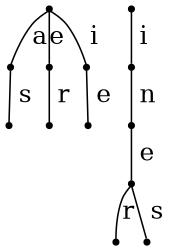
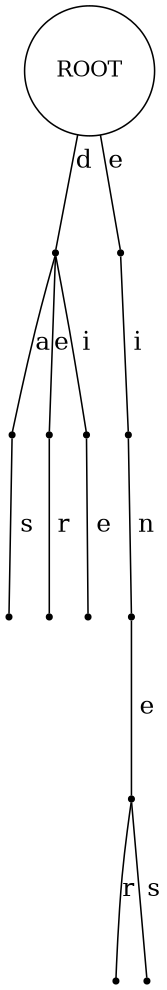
node "ROOT": added
